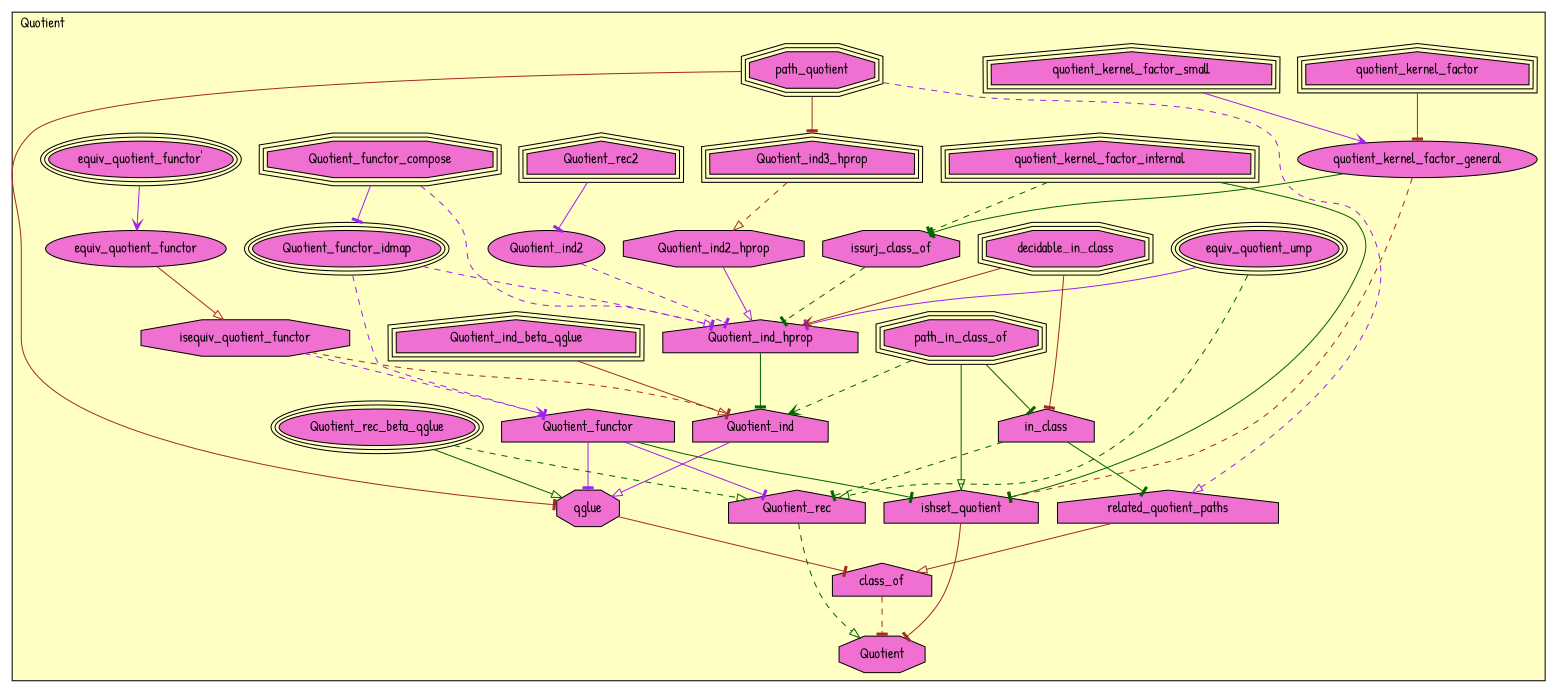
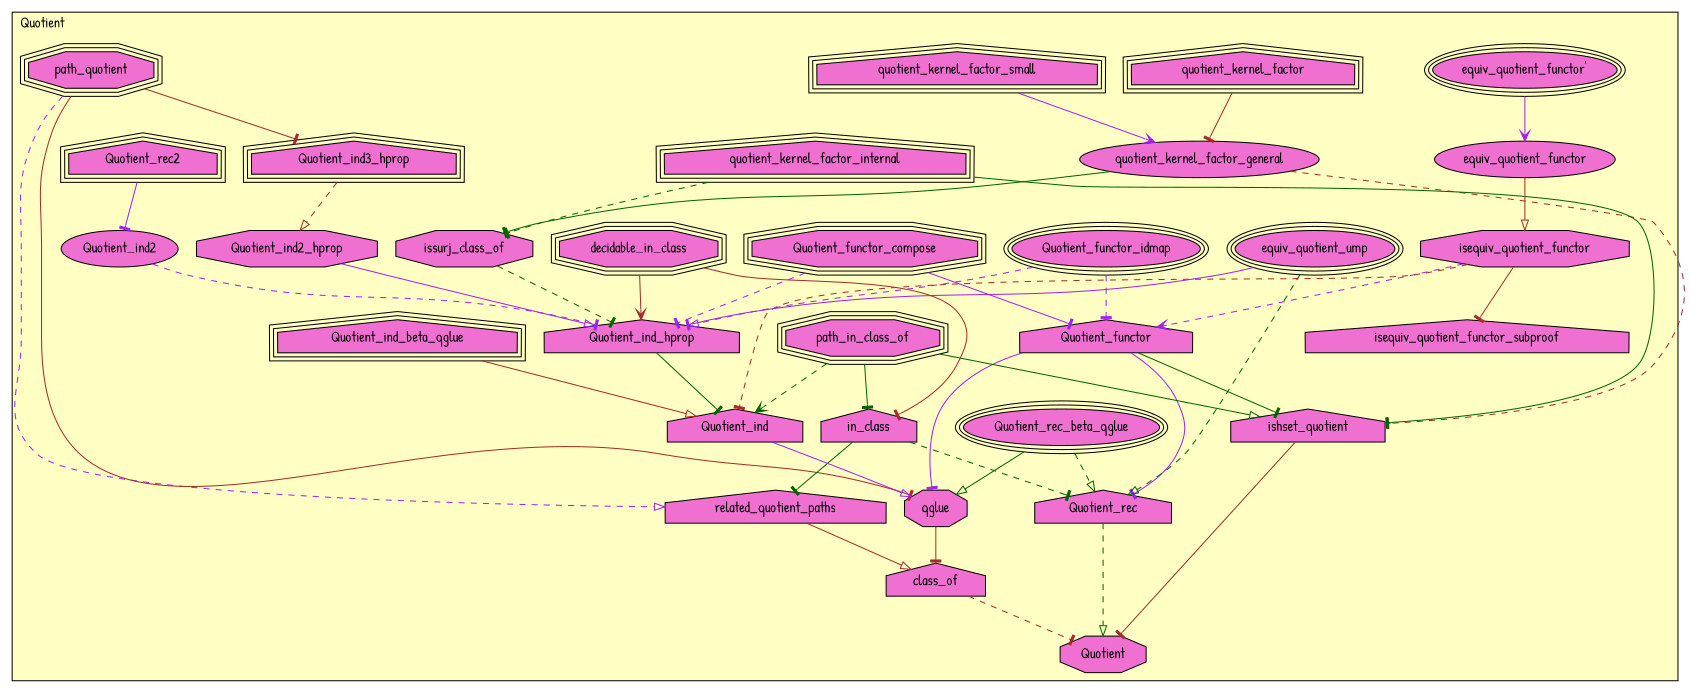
edge "Quotient_functor_compose" -> "Quotient_functor_idmap": now "Quotient_functor_compose" -> "Quotient_functor"
node "isequiv_quotient_functor_subproof": added
